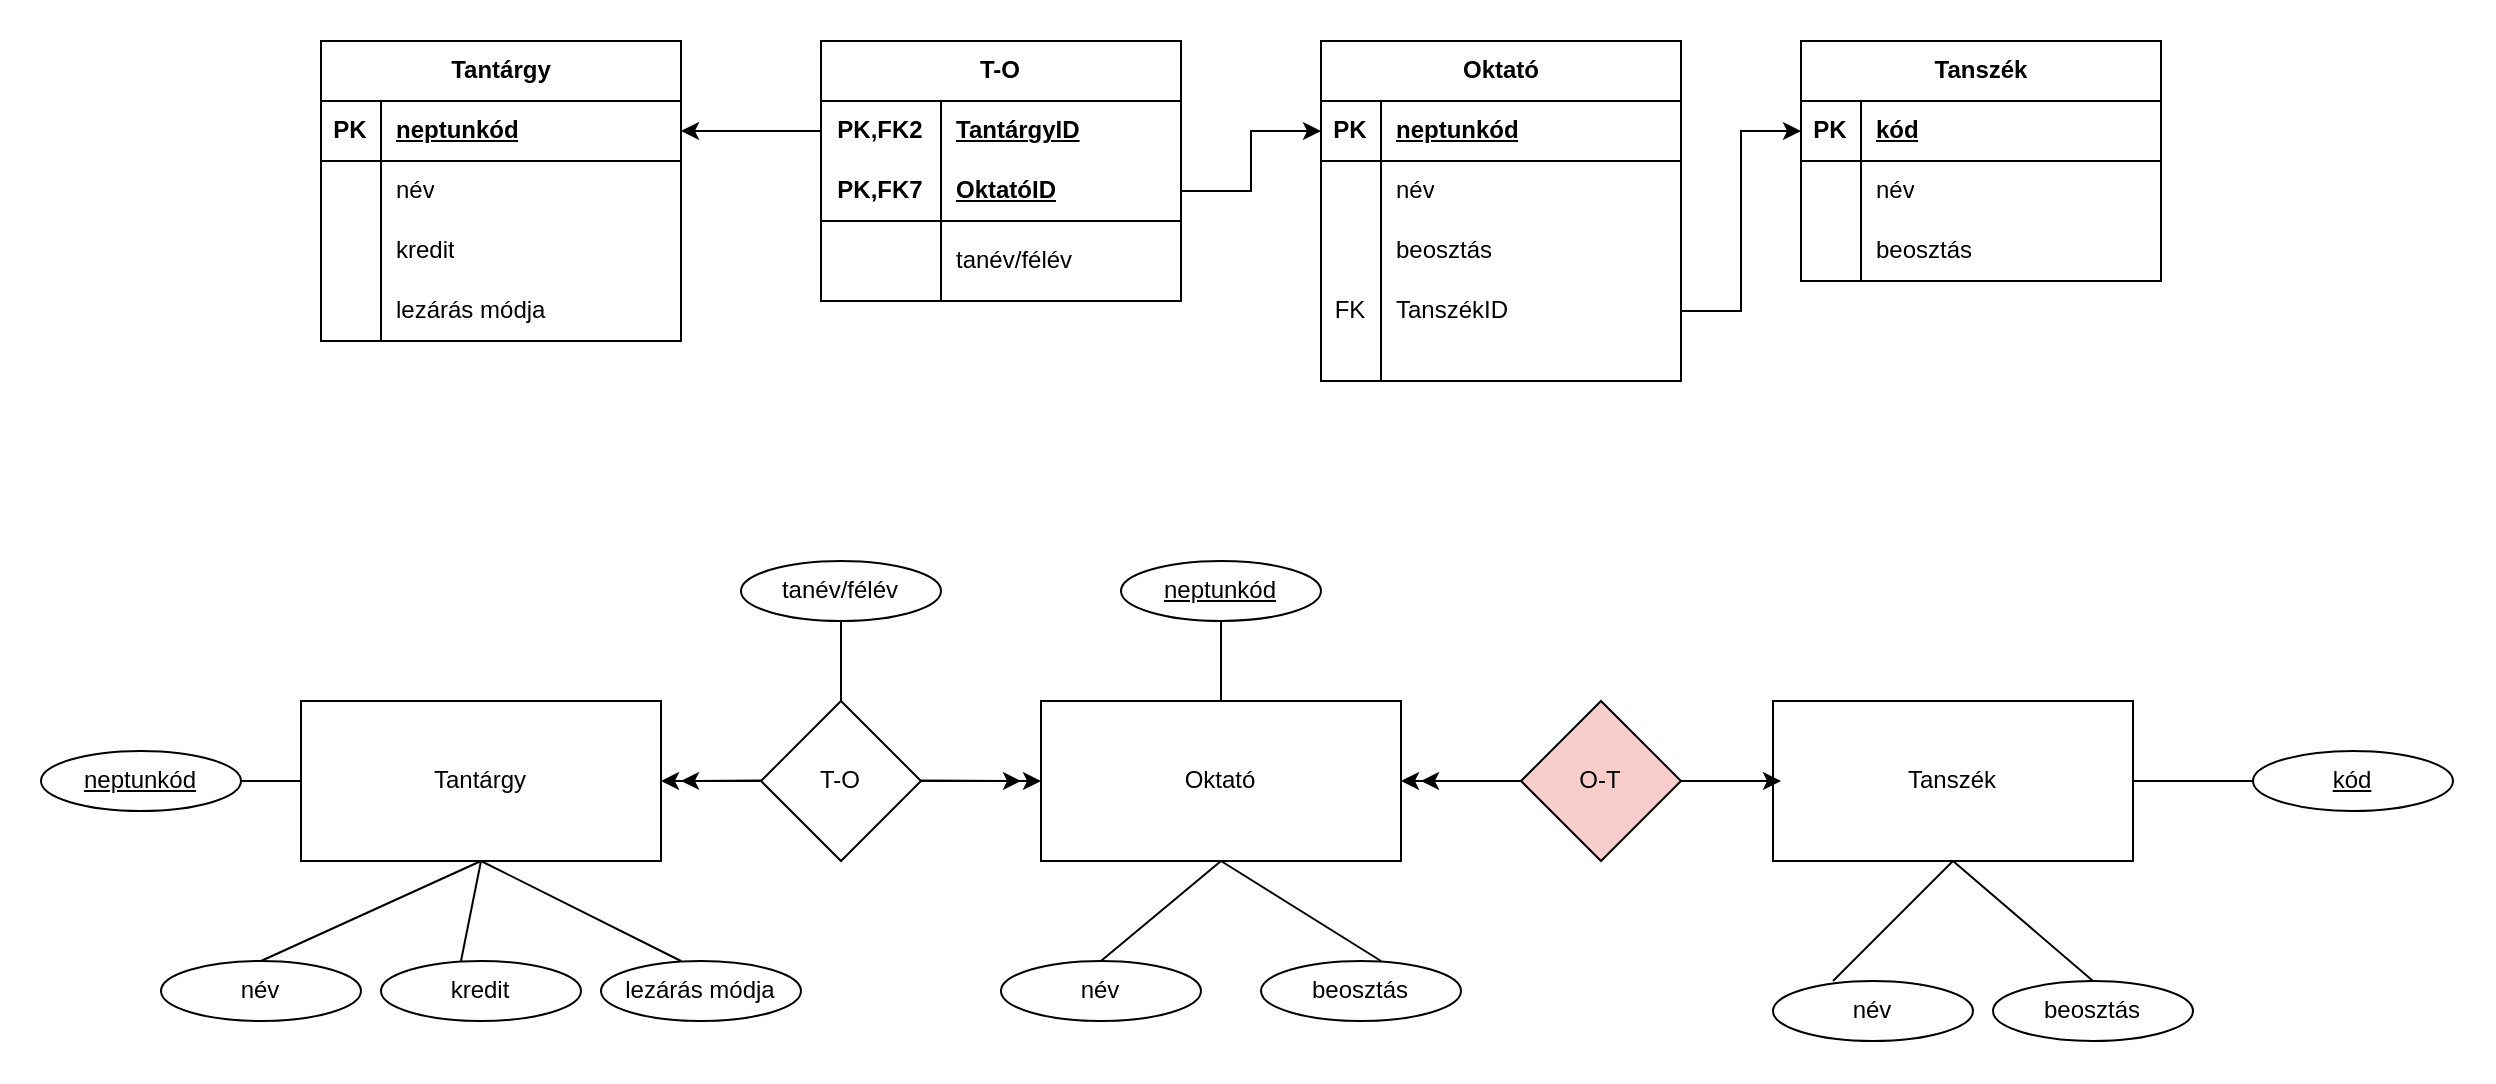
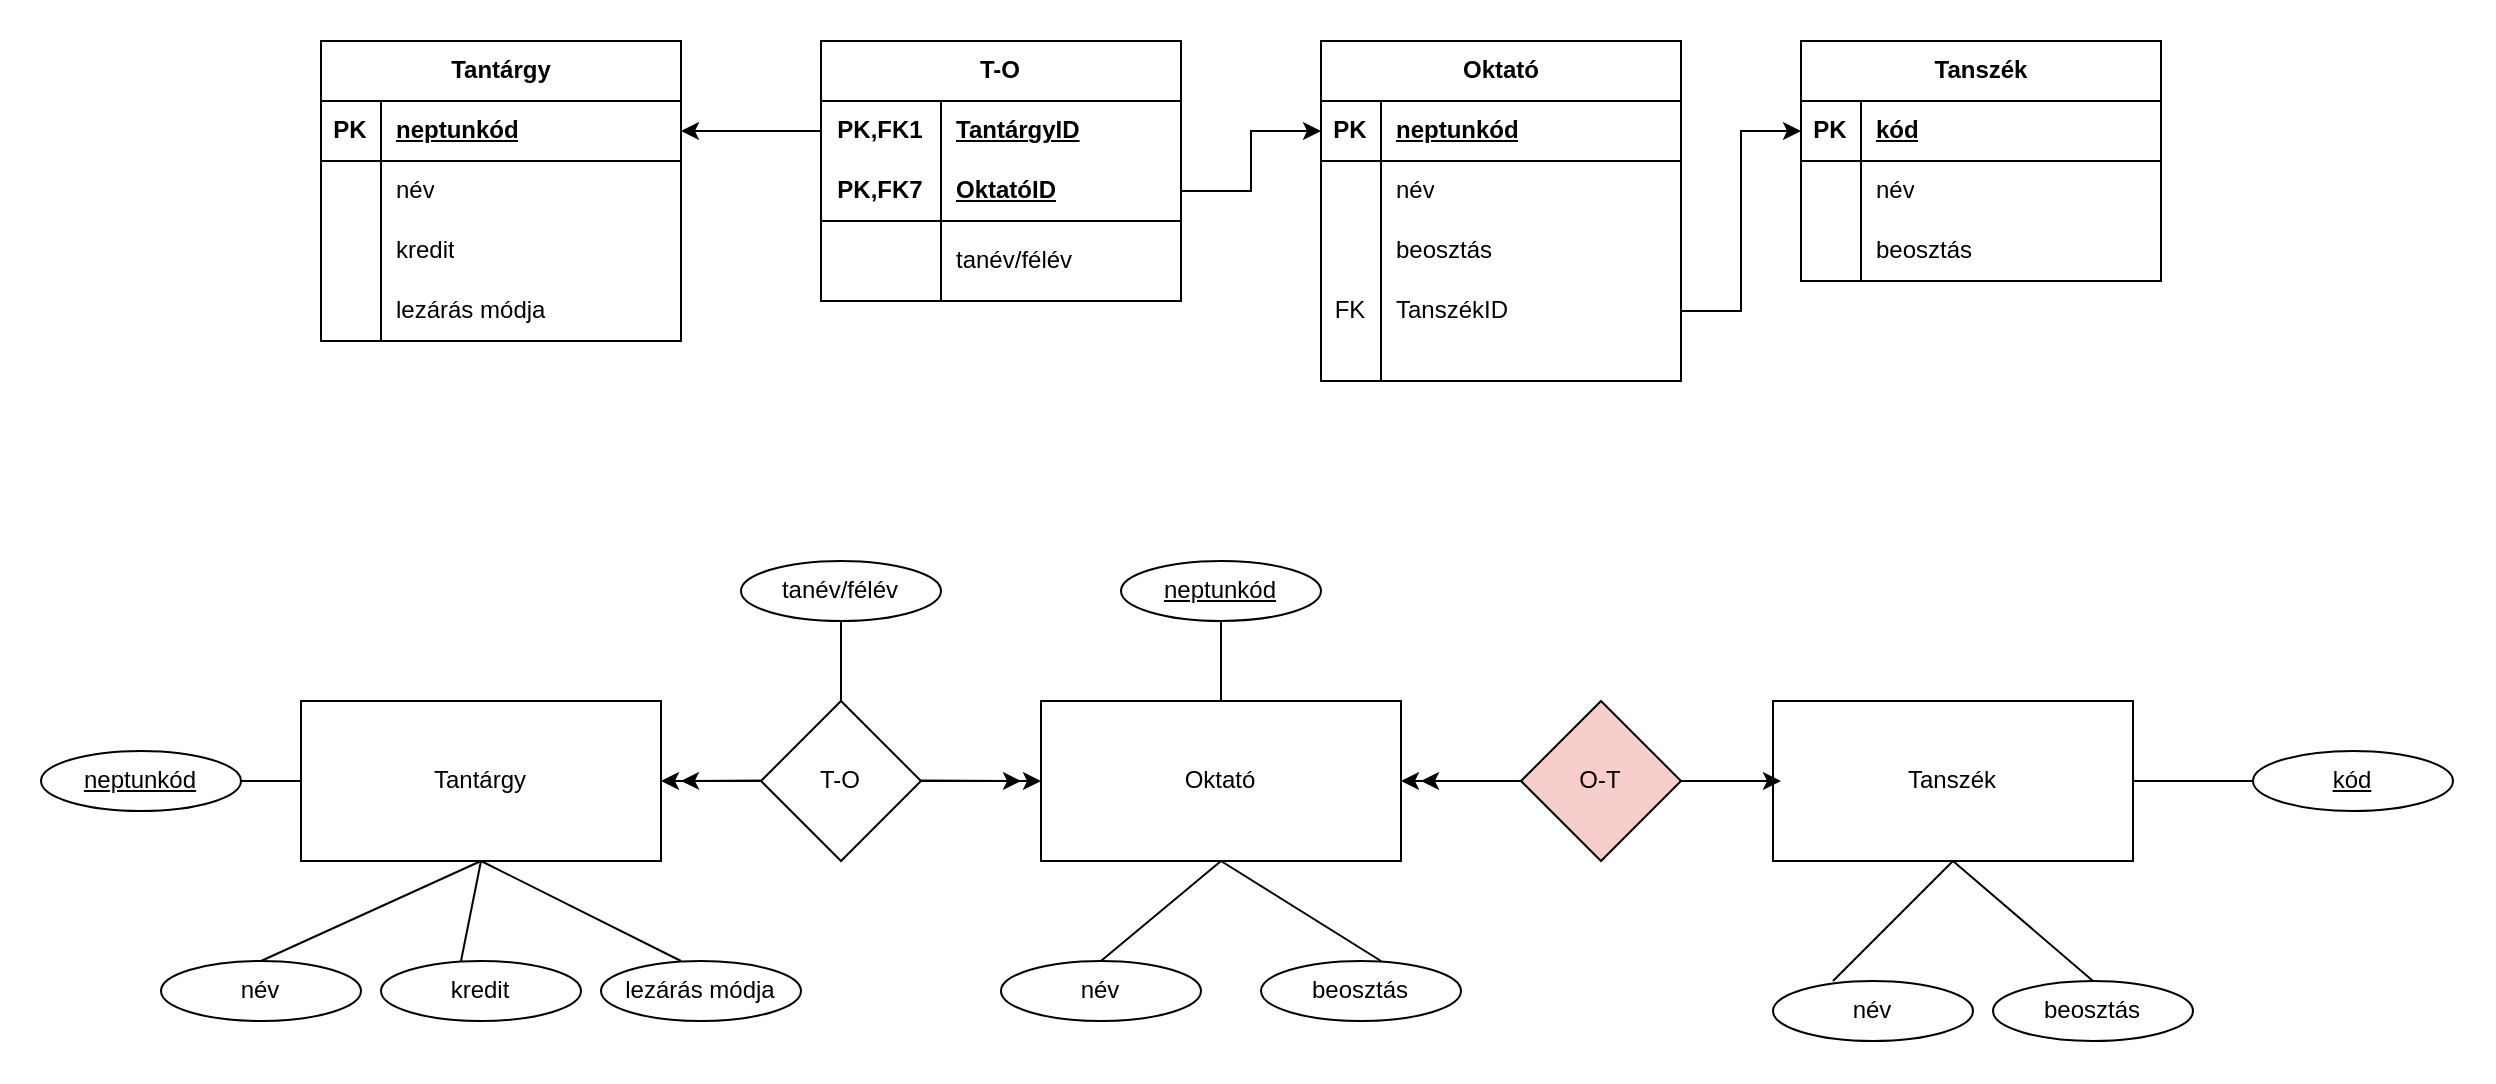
node "PK,FK2": label "PK,FK2" -> "PK,FK1"
